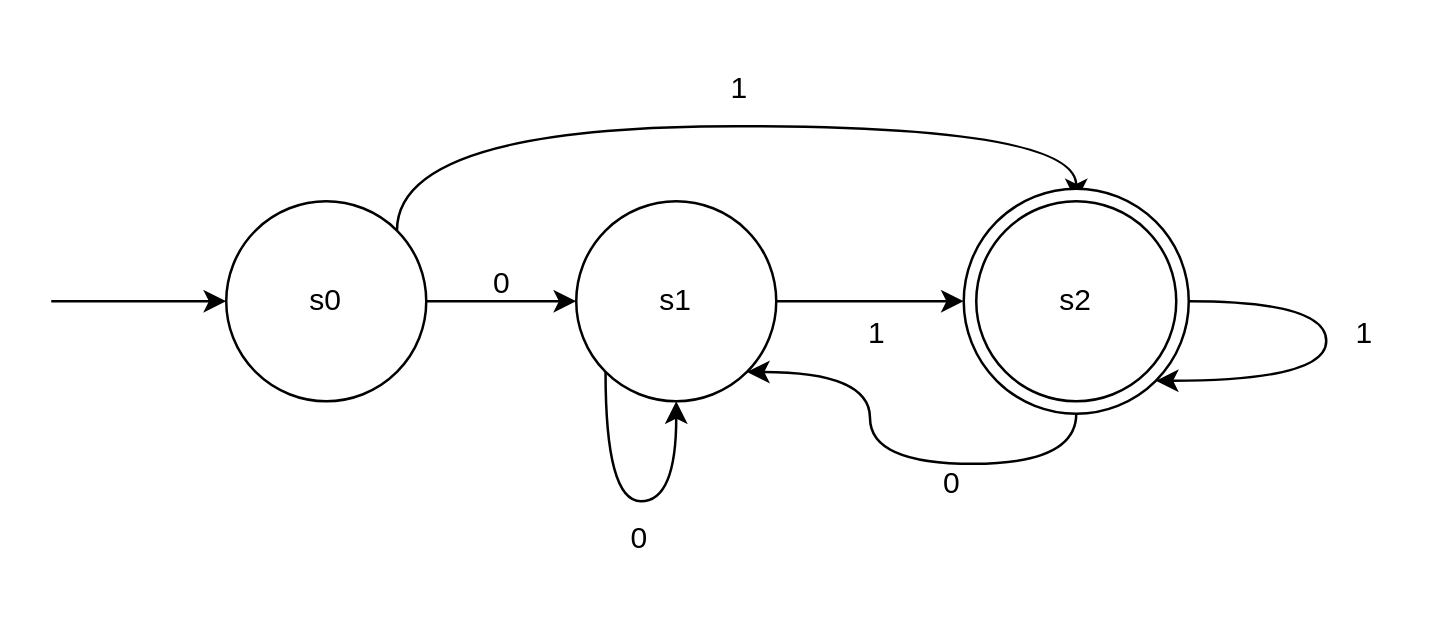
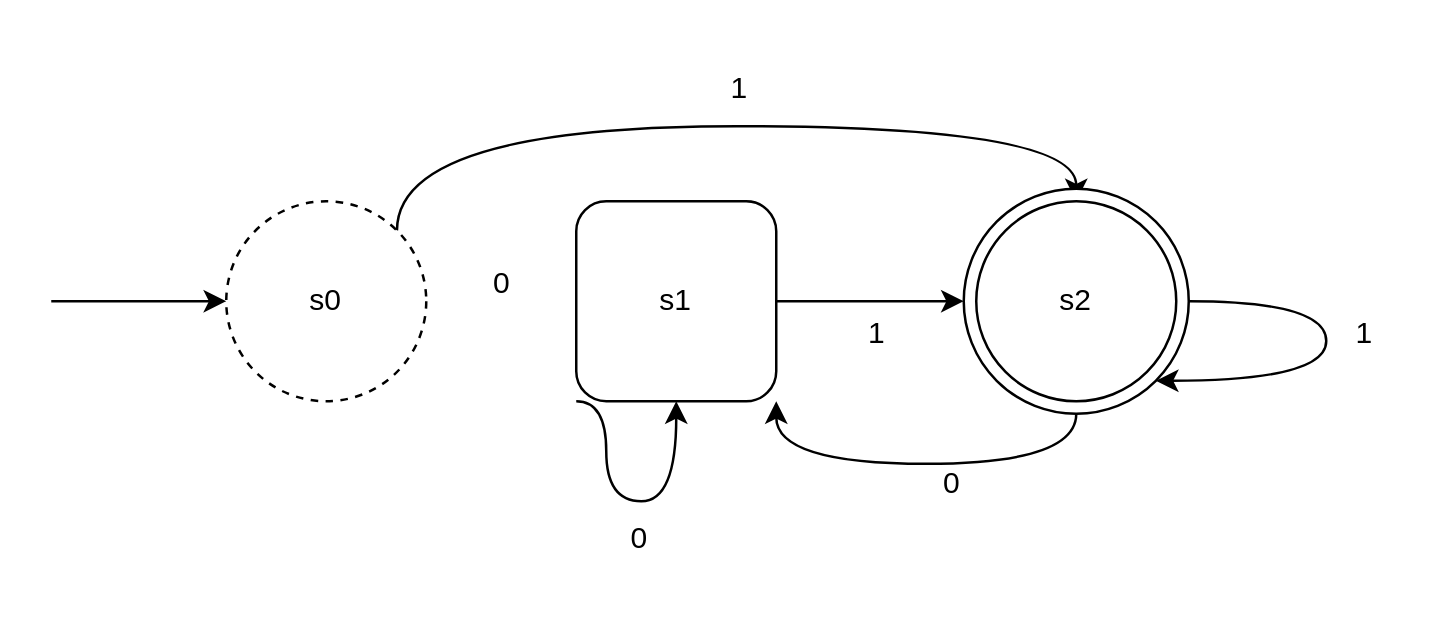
node "s0": style solid -> dashed
edge "s0" -> "s1": removed
node "s1": shape ellipse -> rounded rectangle
